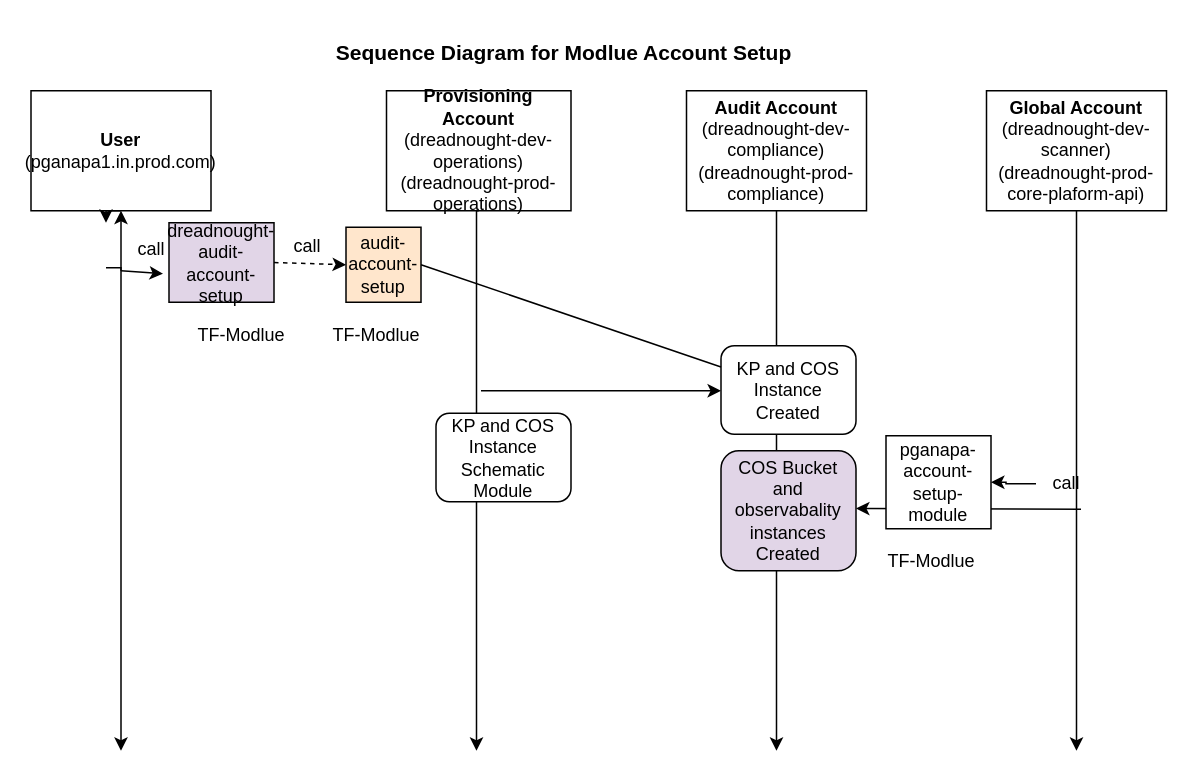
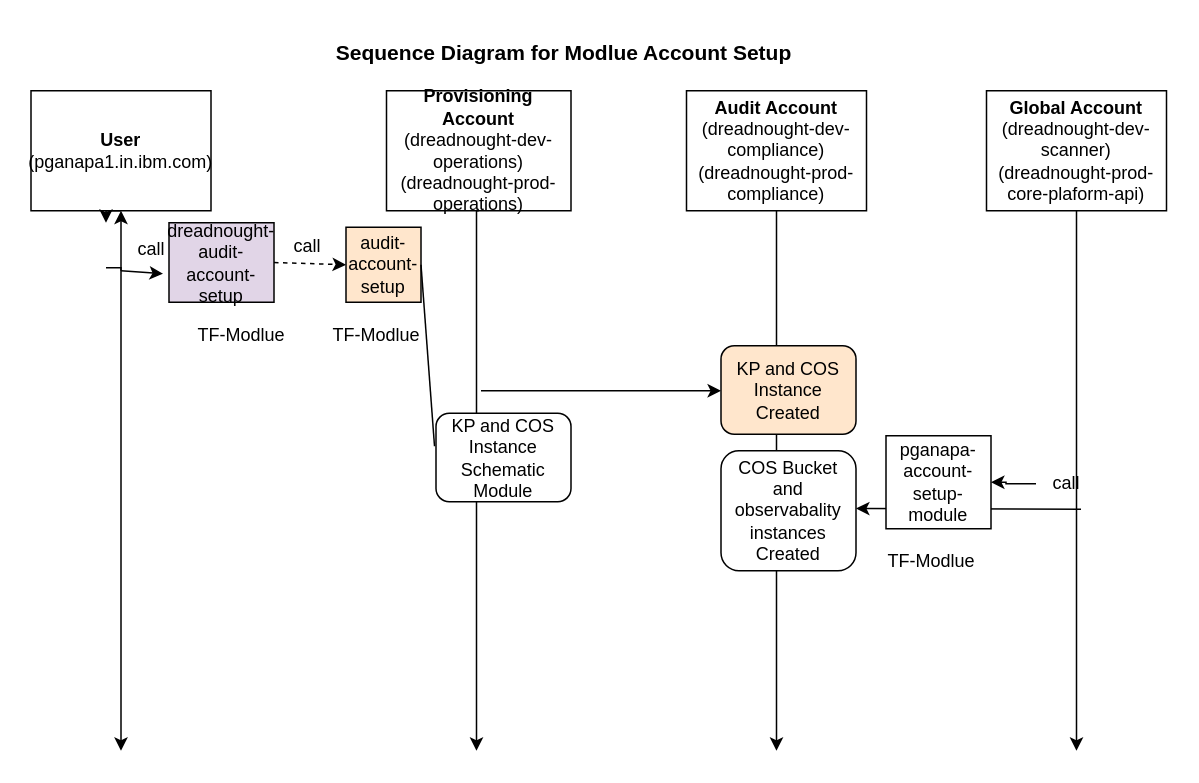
node "User (pganapa1.in.prod.com)": label "User (pganapa1.in.prod.com)" -> "User (pganapa1.in.ibm.com)"
edge "audit-account-setup" -- "KP and COS Instance Created": now "audit-account-setup" -- "KP and COS Instance Schematic Module"
node "KP and COS Instance Created": fillcolor #ffffff -> #ffe6cc
node "COS Bucket and observabality instances Created": fillcolor #e1d5e7 -> #ffffff
